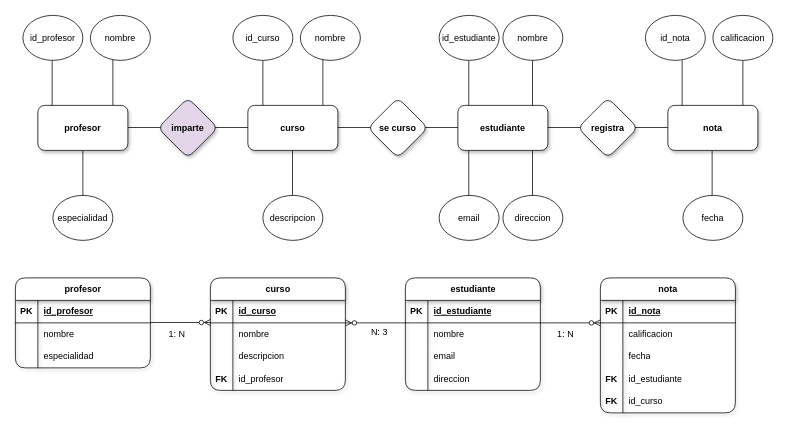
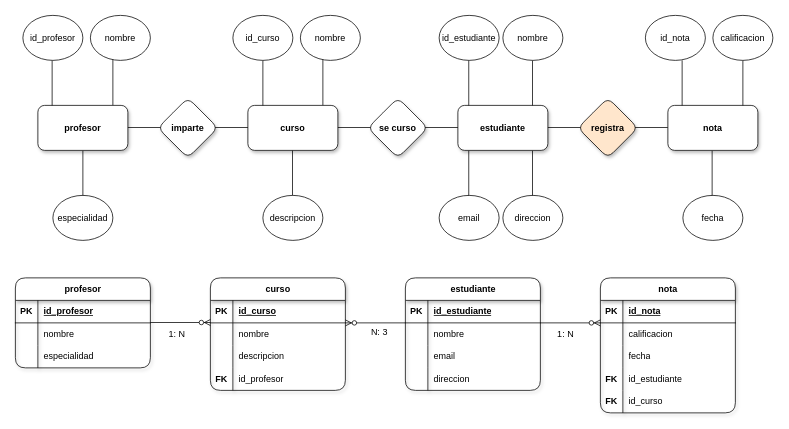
node "imparte": fillcolor #e1d5e7 -> #ffffff
node "registra": fillcolor #ffffff -> #ffe6cc
